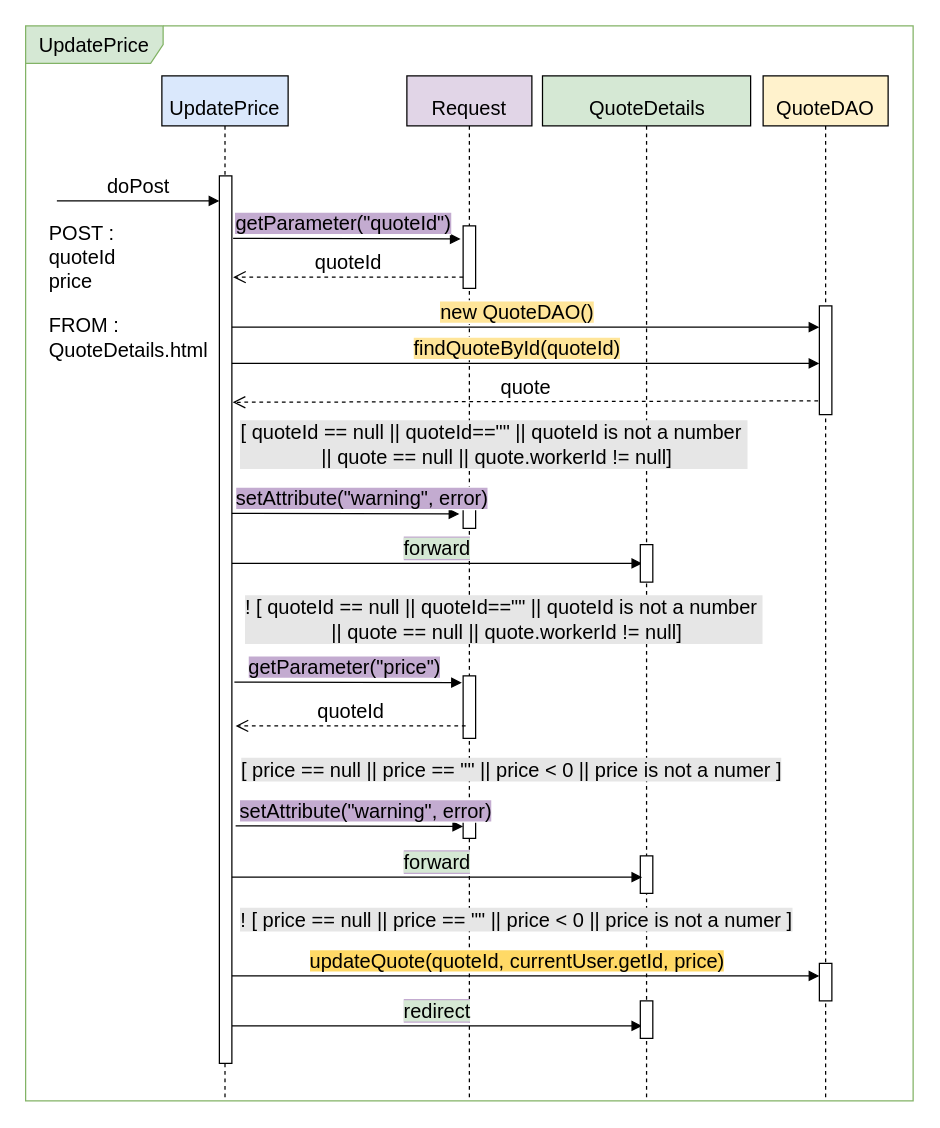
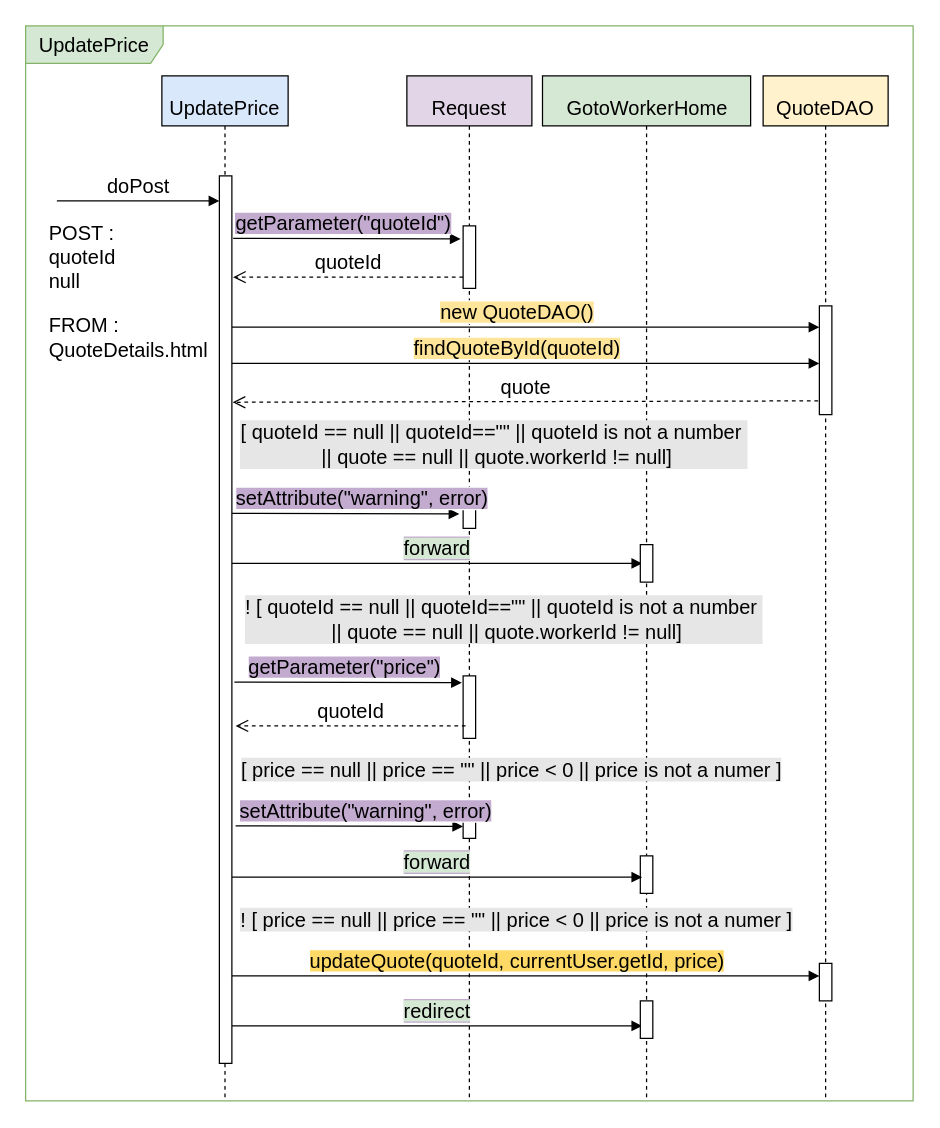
node "QuoteDetails": label "QuoteDetails" -> "GotoWorkerHome"
node "POST : quoteId price": label "POST : quoteId price" -> "POST : quoteId null"
